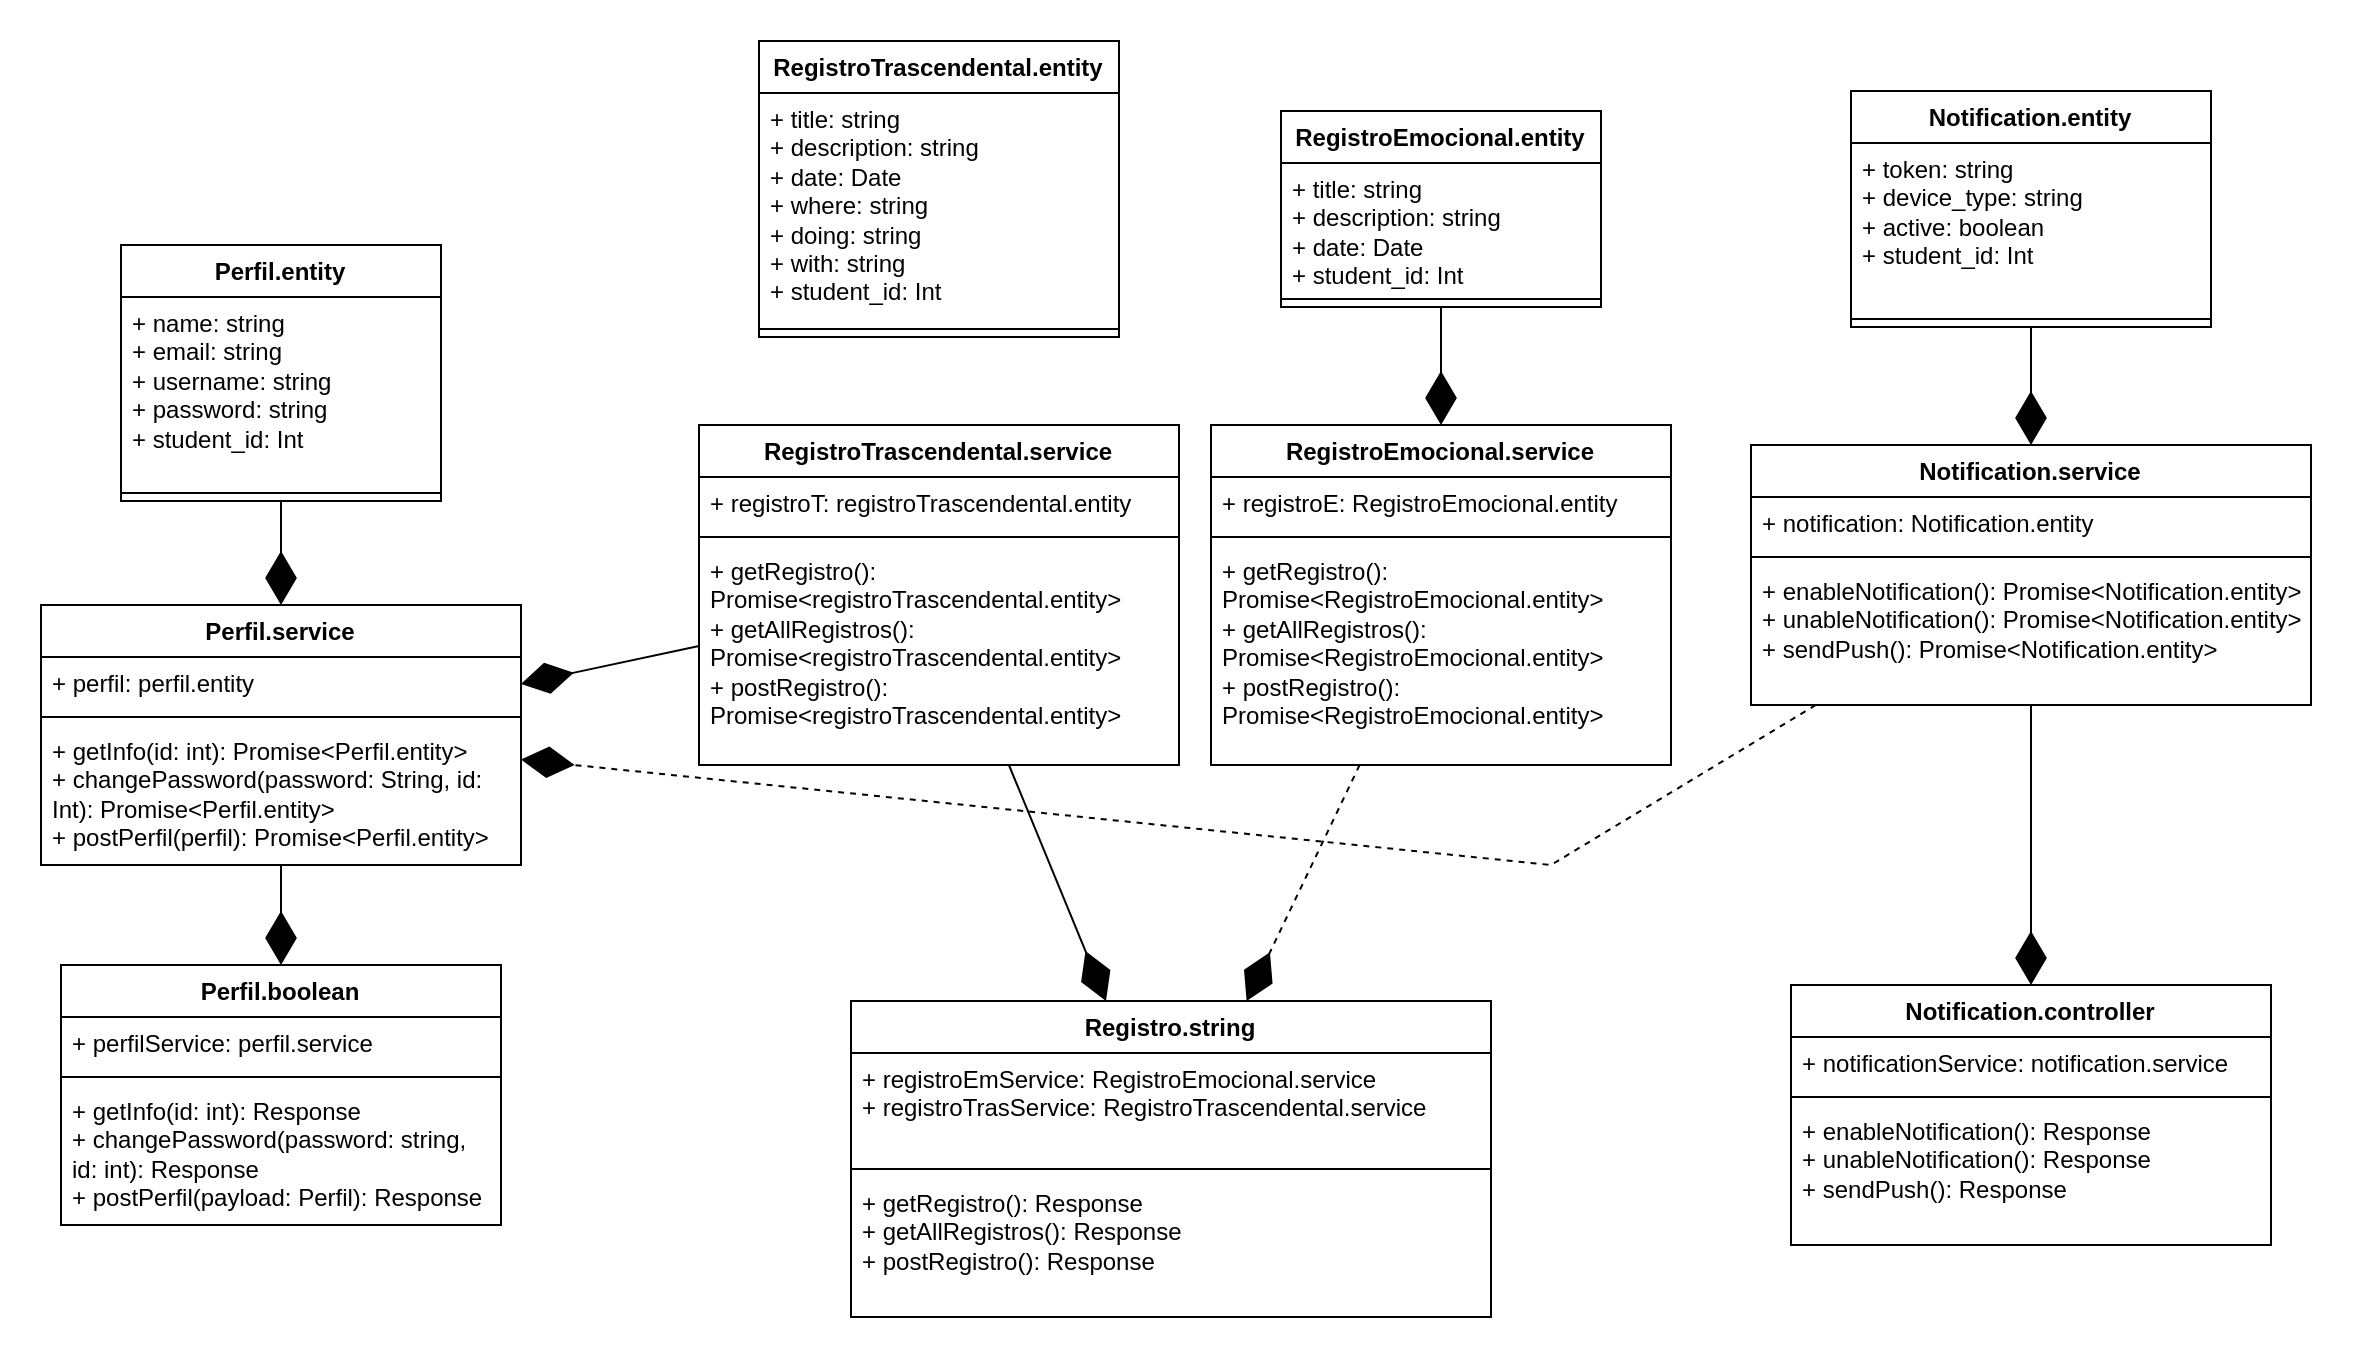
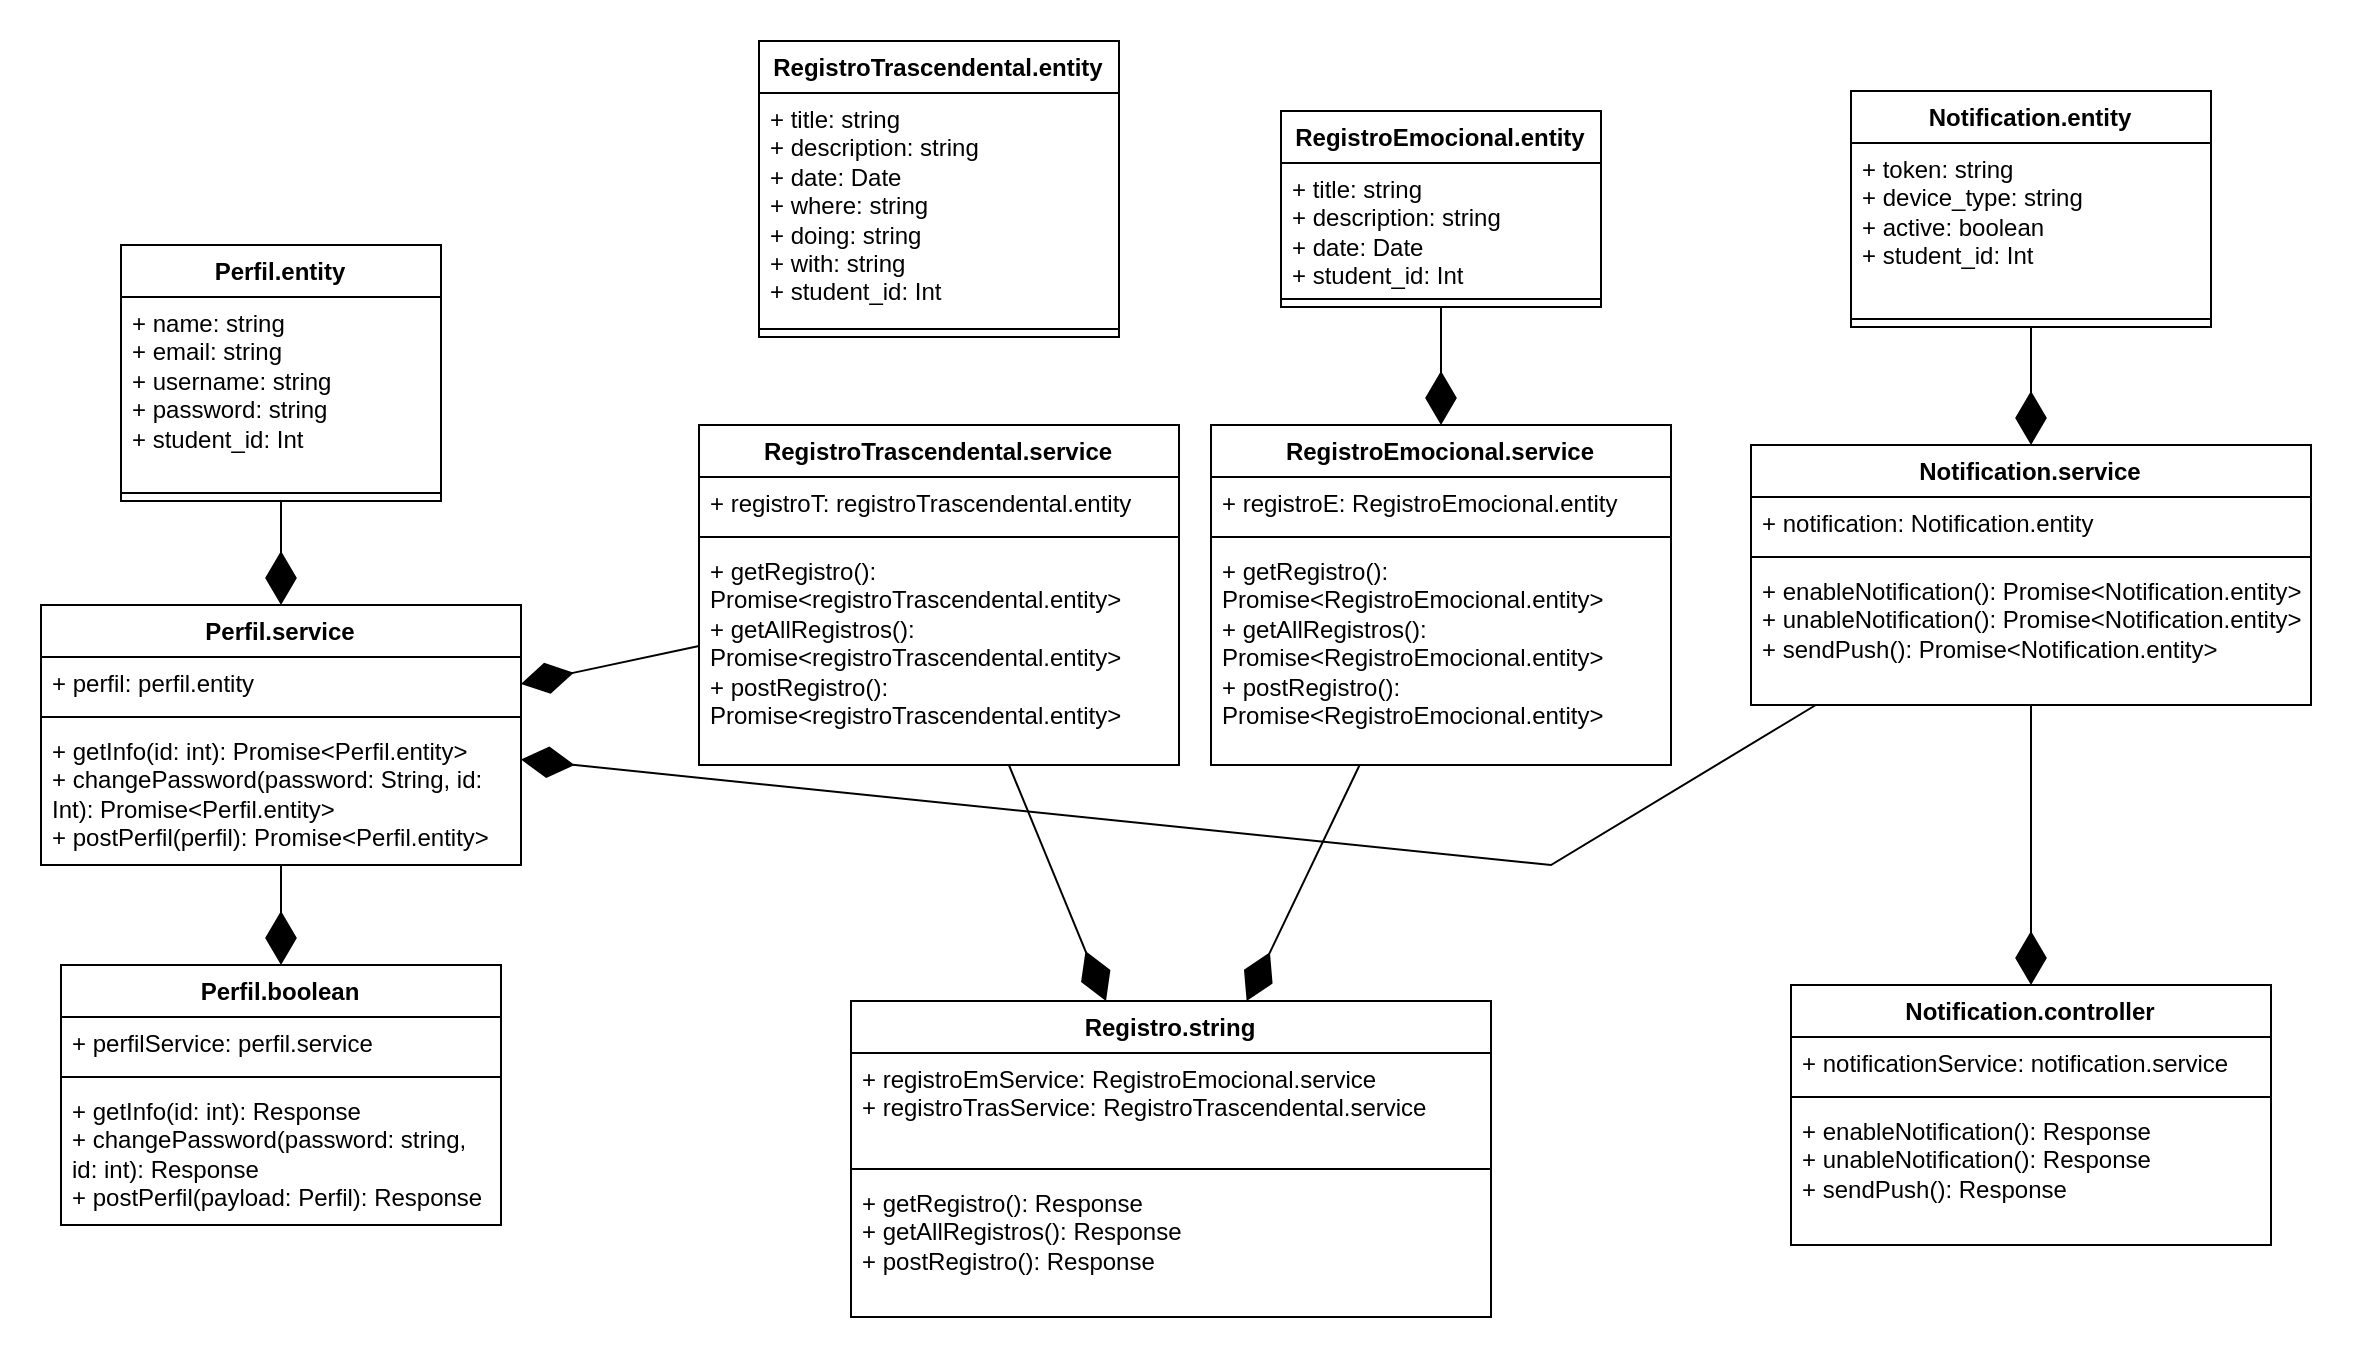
edge "Notification.service" -> "Perfil.service": style dashed -> solid
edge "RegistroEmocional.service" -> "Registro.string": style dashed -> solid
